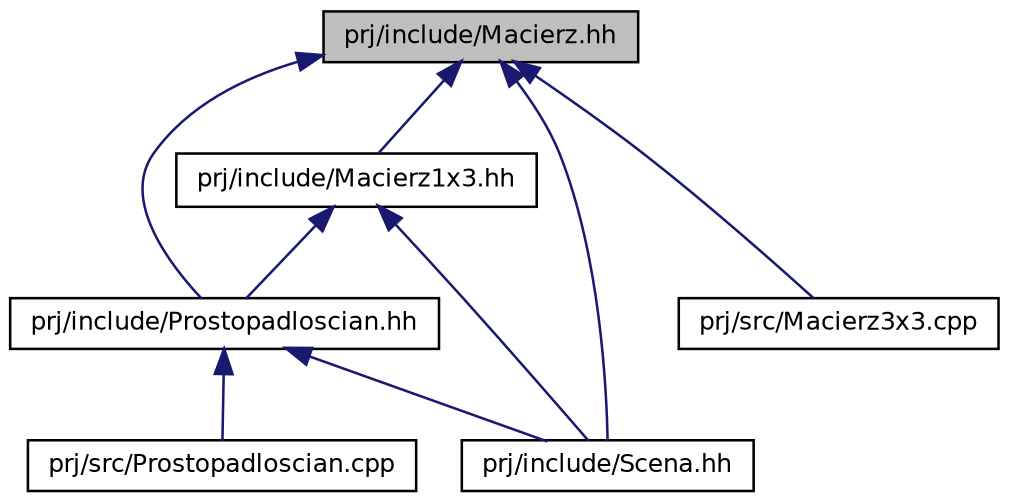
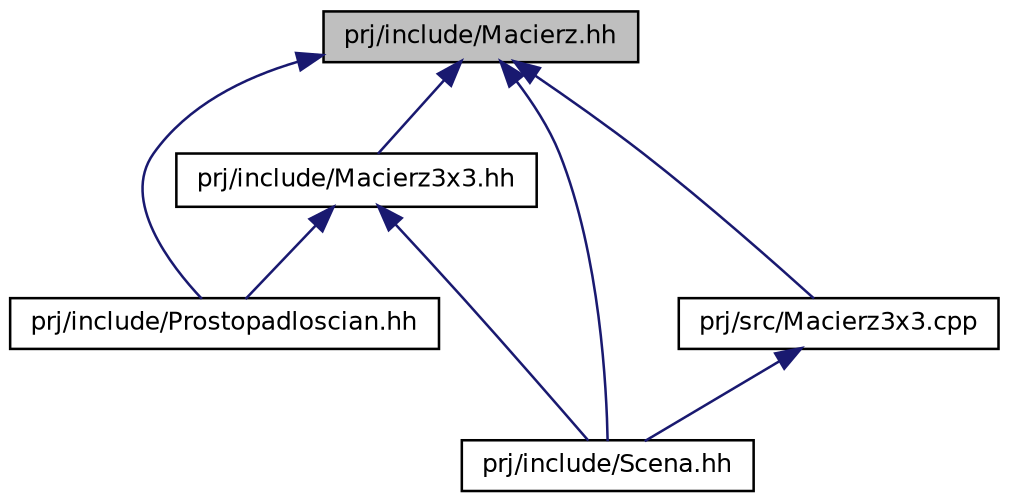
node "prj/include/Macierz1x3.hh": label "prj/include/Macierz1x3.hh" -> "prj/include/Macierz3x3.hh"
edge "prj/include/Scena.hh" -> "prj/include/Prostopadloscian.hh": now "prj/include/Scena.hh" -> "prj/src/Macierz3x3.cpp"
node "prj/src/Prostopadloscian.cpp": removed
